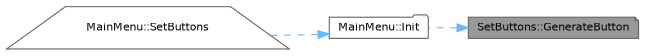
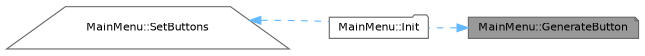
node "SetButtons::GenerateButton": label "SetButtons::GenerateButton" -> "MainMenu::GenerateButton"
edge "MainMenu::SetButtons" -> "MainMenu::Init": reversed
